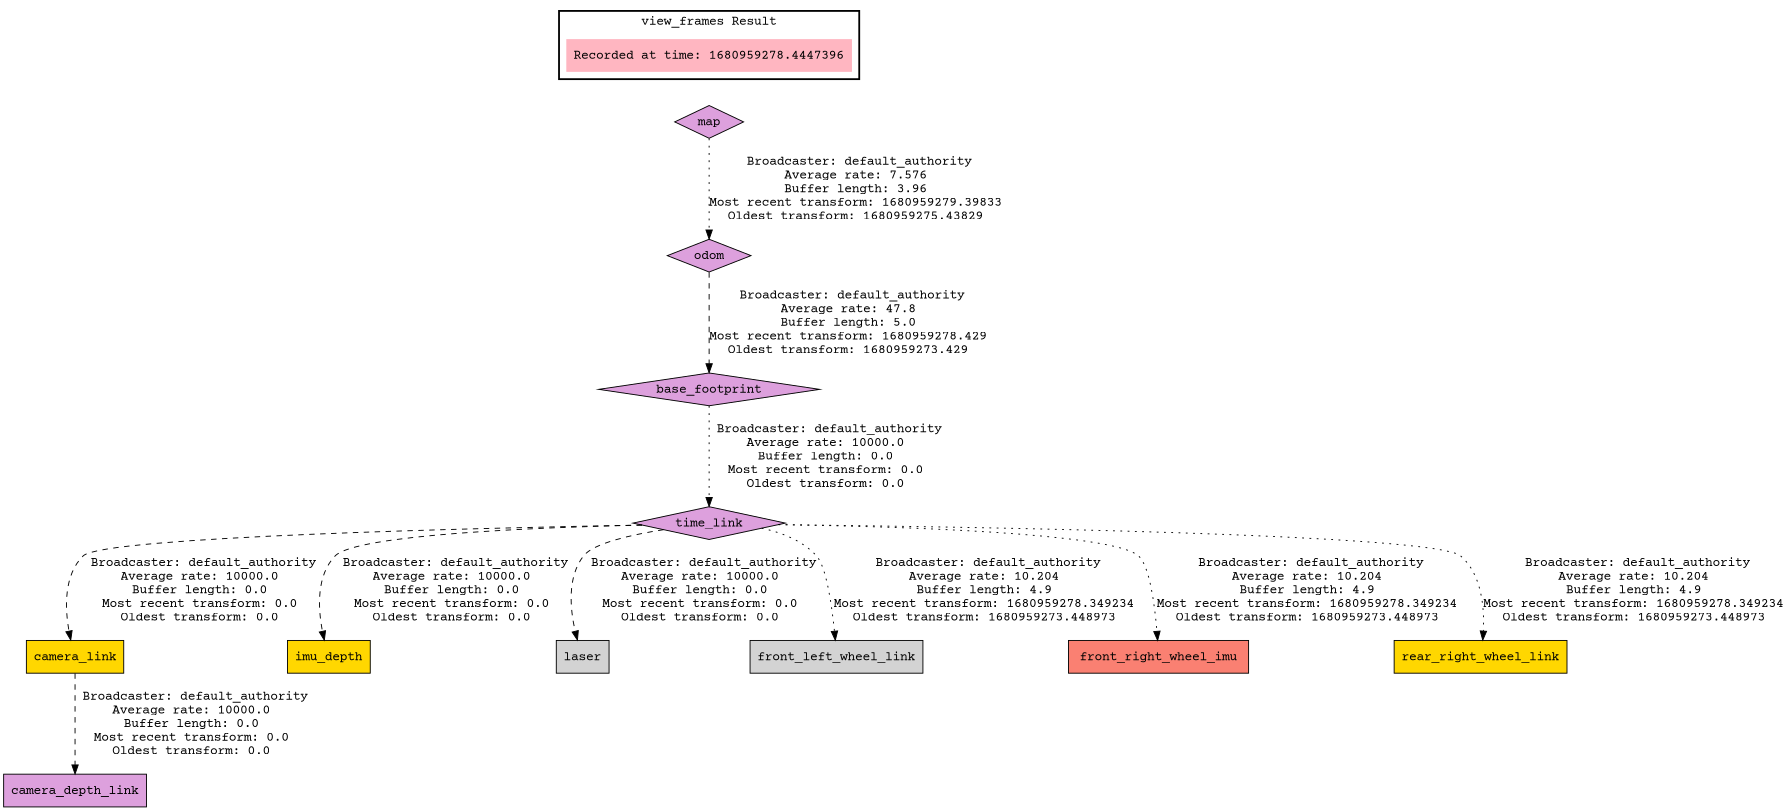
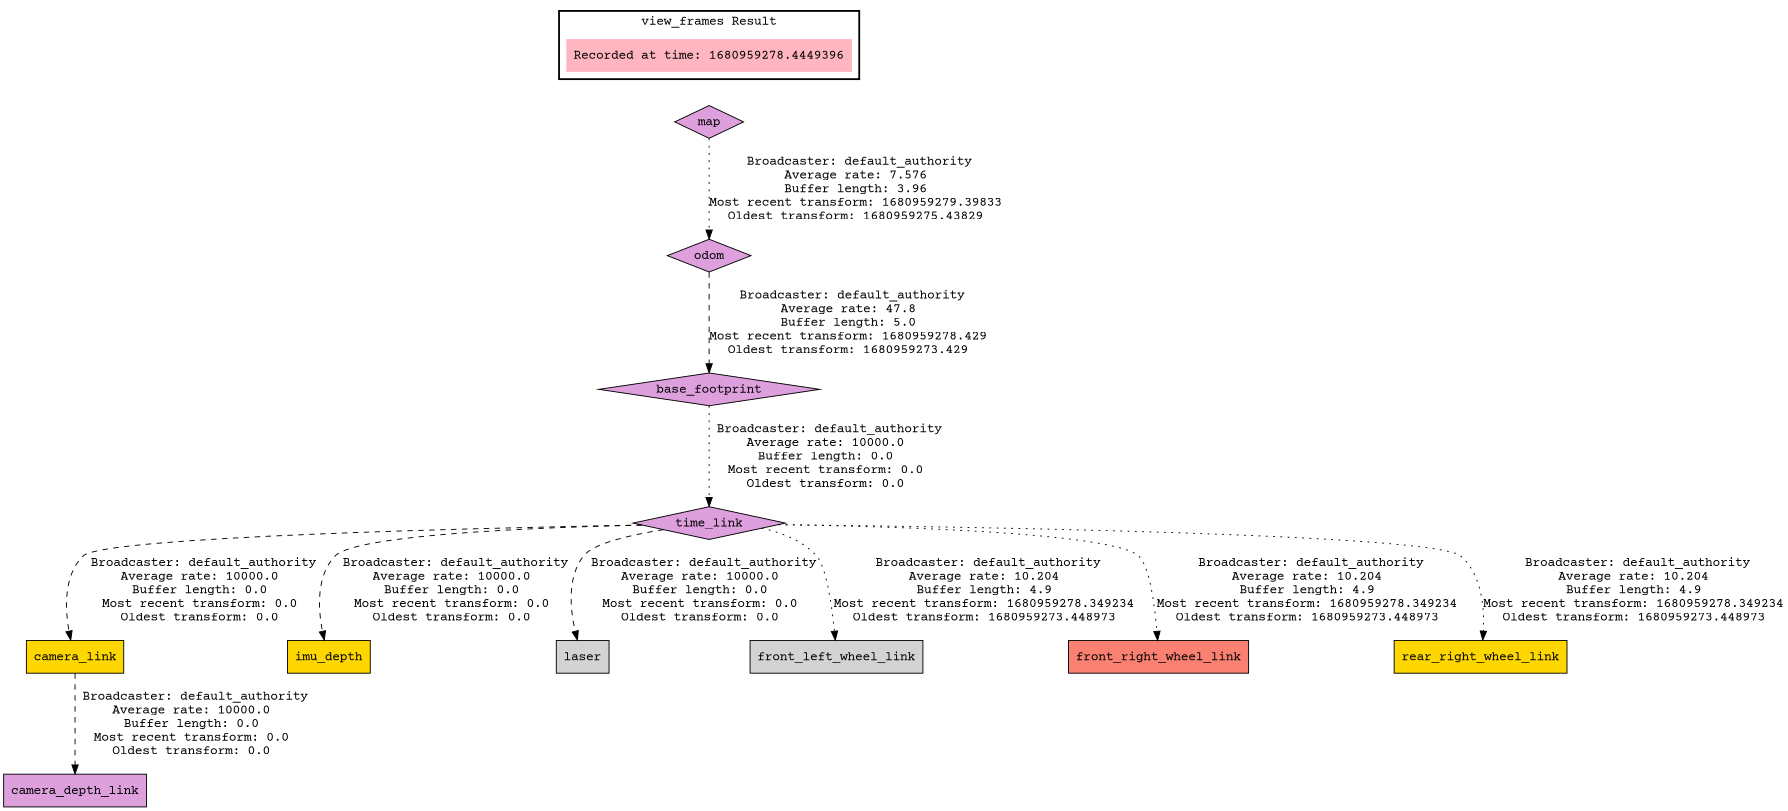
node "Recorded at time: 1680959278.4447396": label "Recorded at time: 1680959278.4447396" -> "Recorded at time: 1680959278.4449396"
node "front_right_wheel_imu": label "front_right_wheel_imu" -> "front_right_wheel_link"
